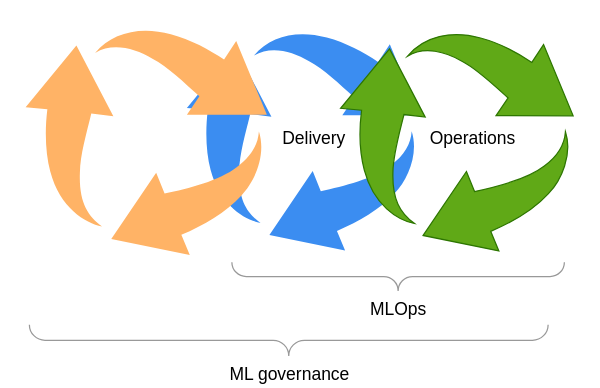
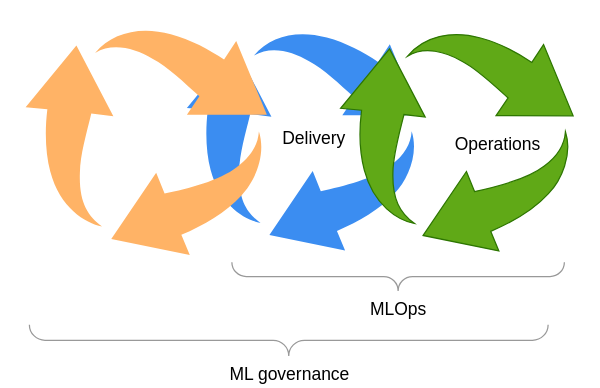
node "Operations": moved (473, 139) -> (498, 145)
